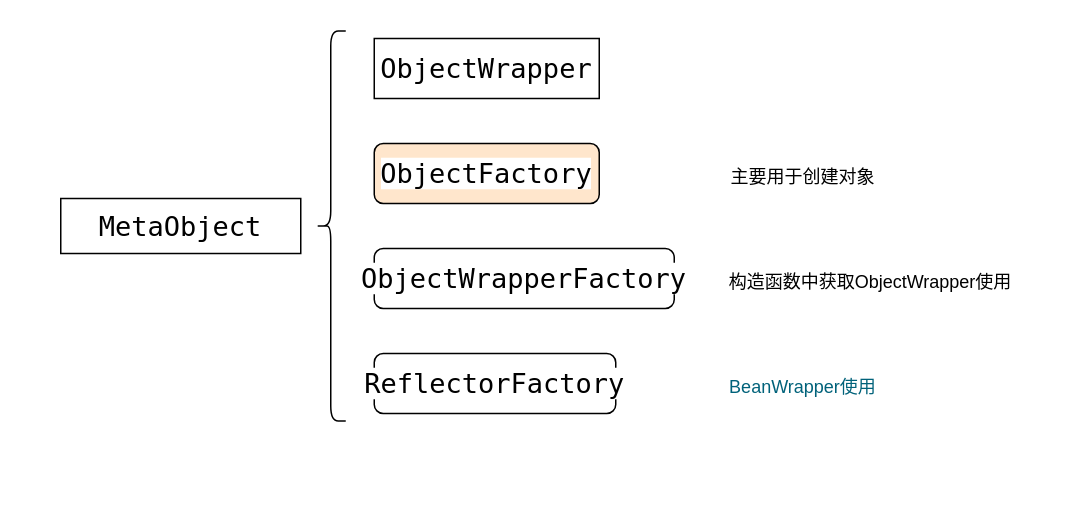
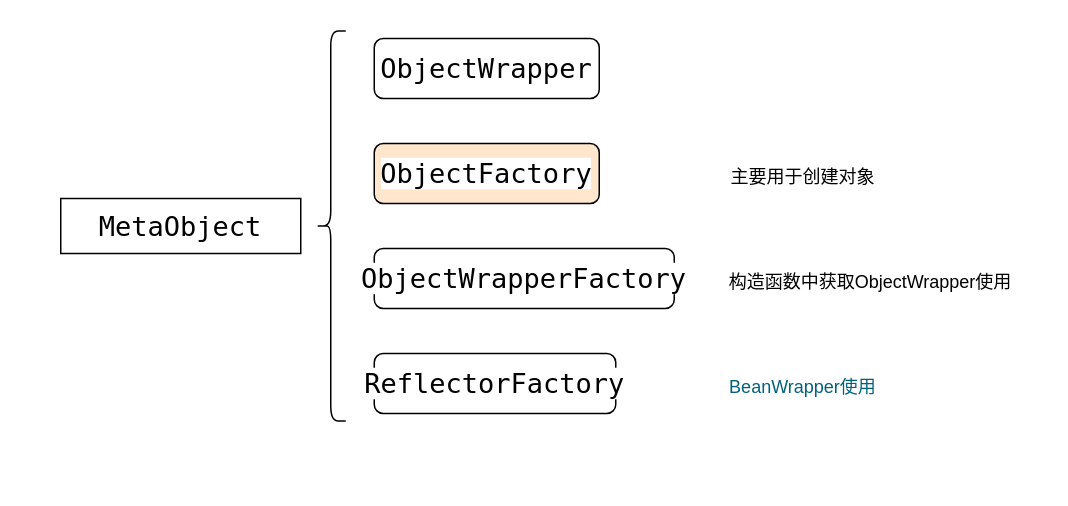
node "ObjectWrapper": shape rectangle -> rounded rectangle
